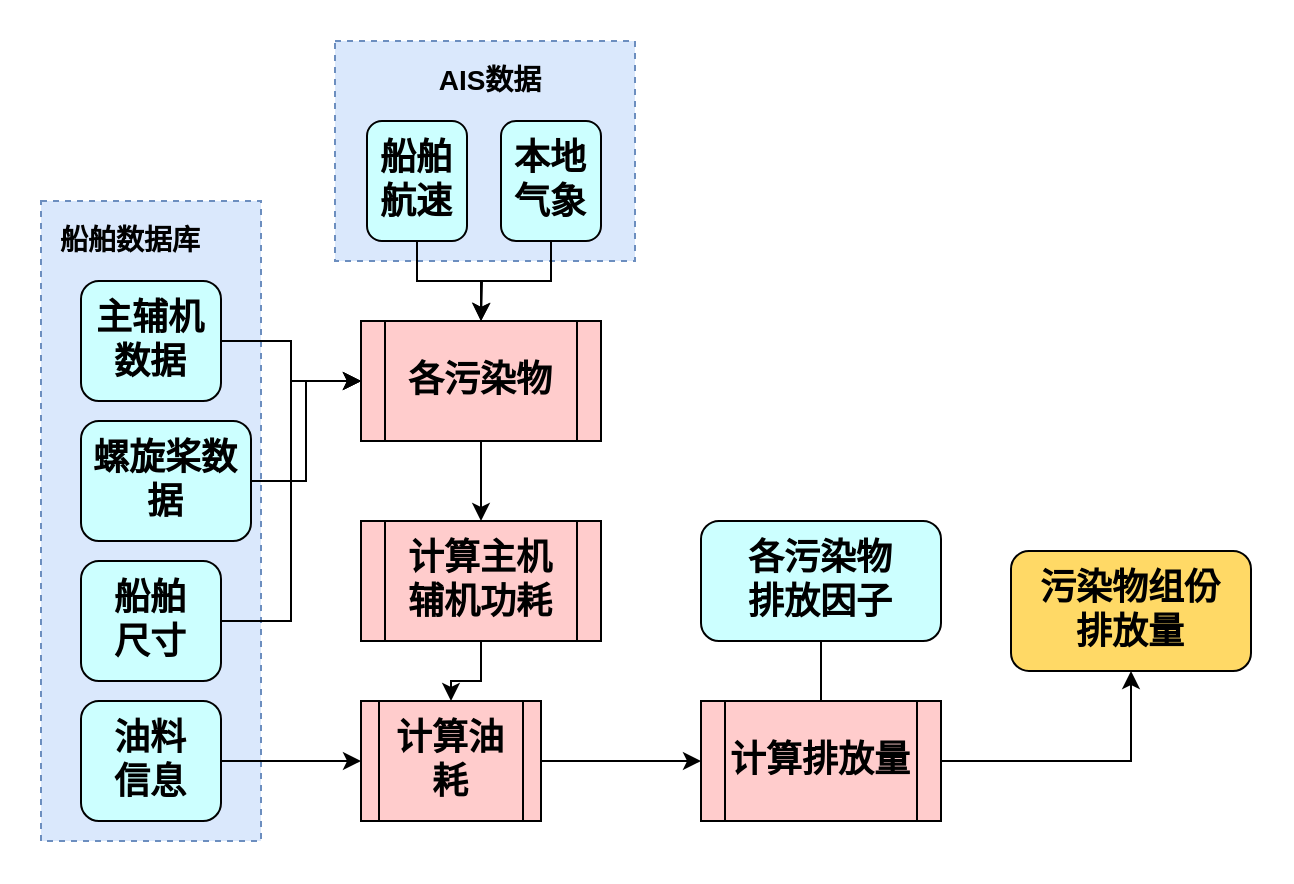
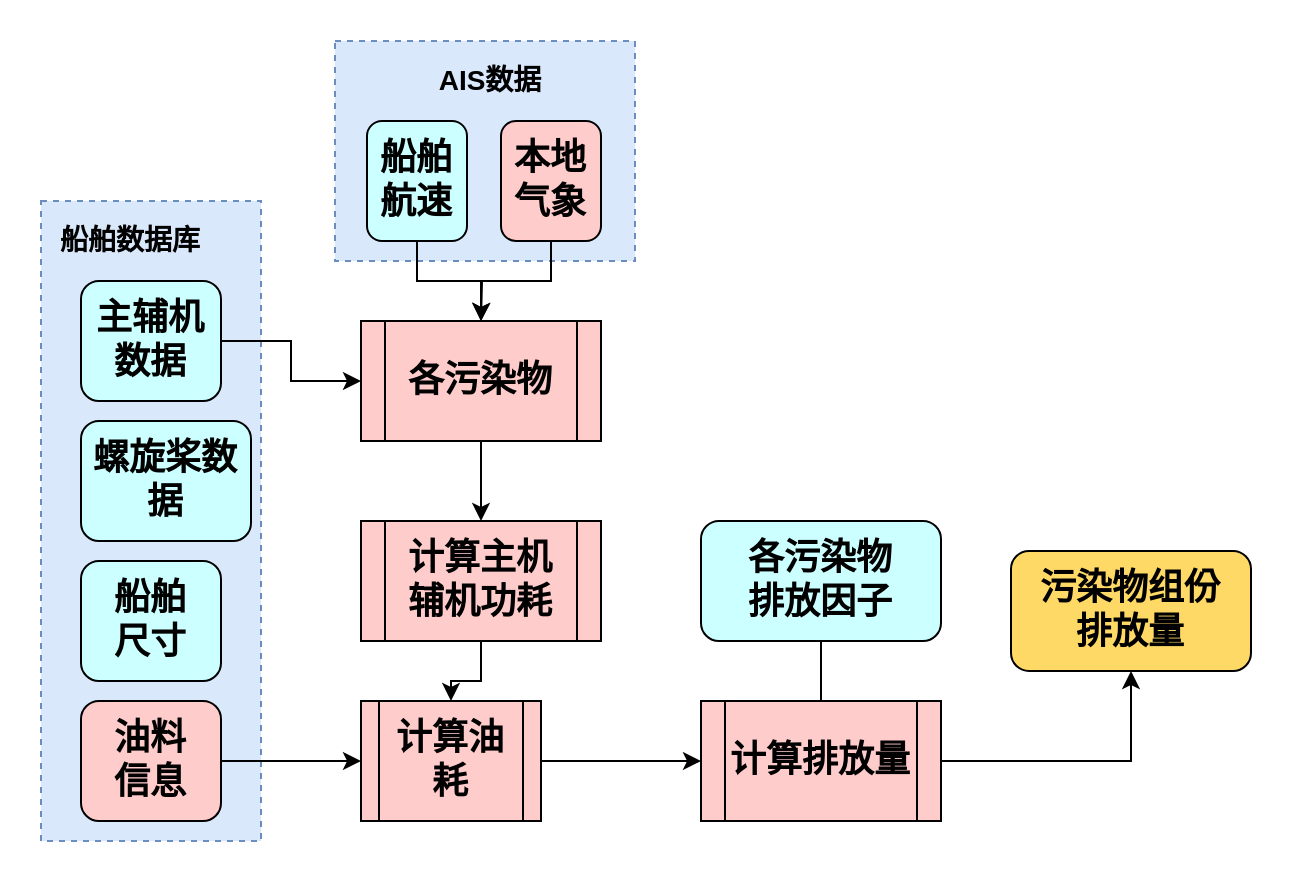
node "本地气象": fillcolor #ccffff -> #ffcccc
edge "螺旋桨数据" -> "各污染物": removed
edge "船舶 尺寸" -> "各污染物": removed
node "油料 信息": fillcolor #ccffff -> #ffcccc
